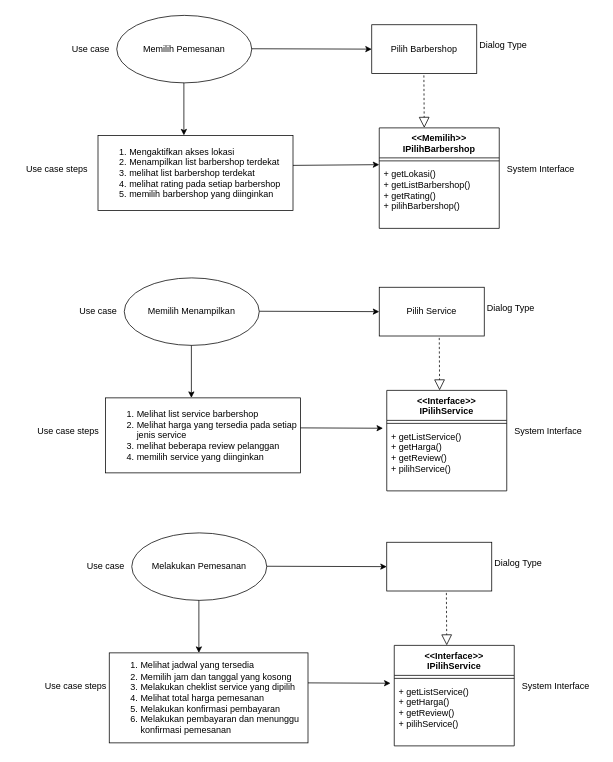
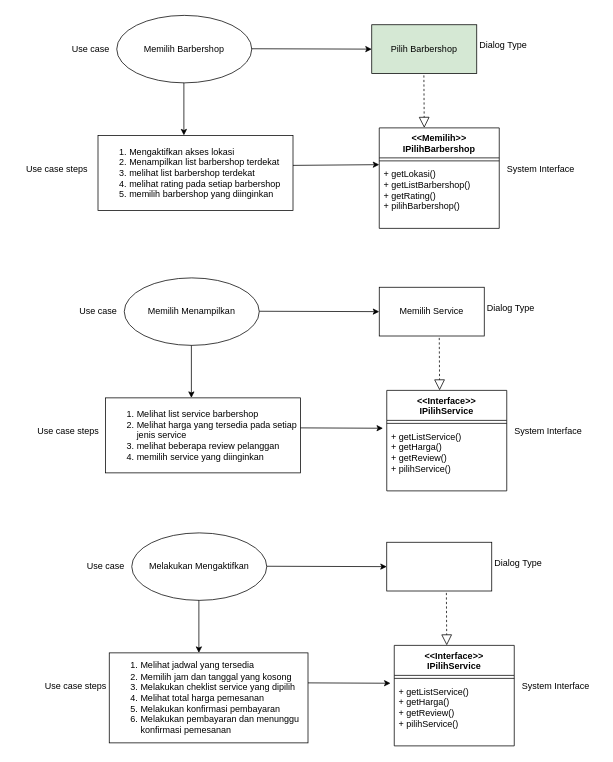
node "Memilih Pemesanan": label "Memilih Pemesanan" -> "Memilih Barbershop"
node "Pilih Barbershop": fillcolor #ffffff -> #d5e8d4
node "Pilih Service": label "Pilih Service" -> "Memilih Service"
node "Melakukan Pemesanan": label "Melakukan Pemesanan" -> "Melakukan Mengaktifkan"
